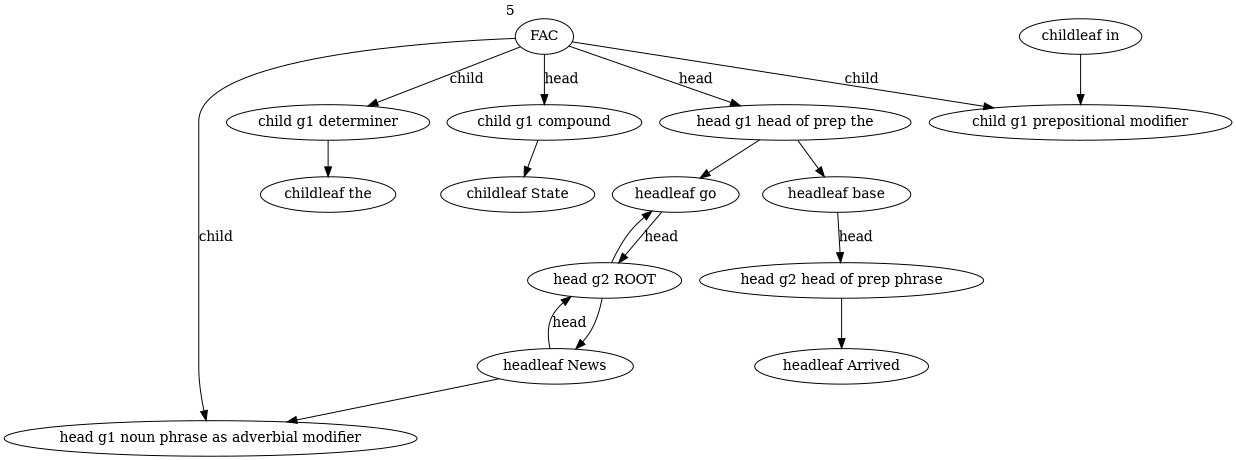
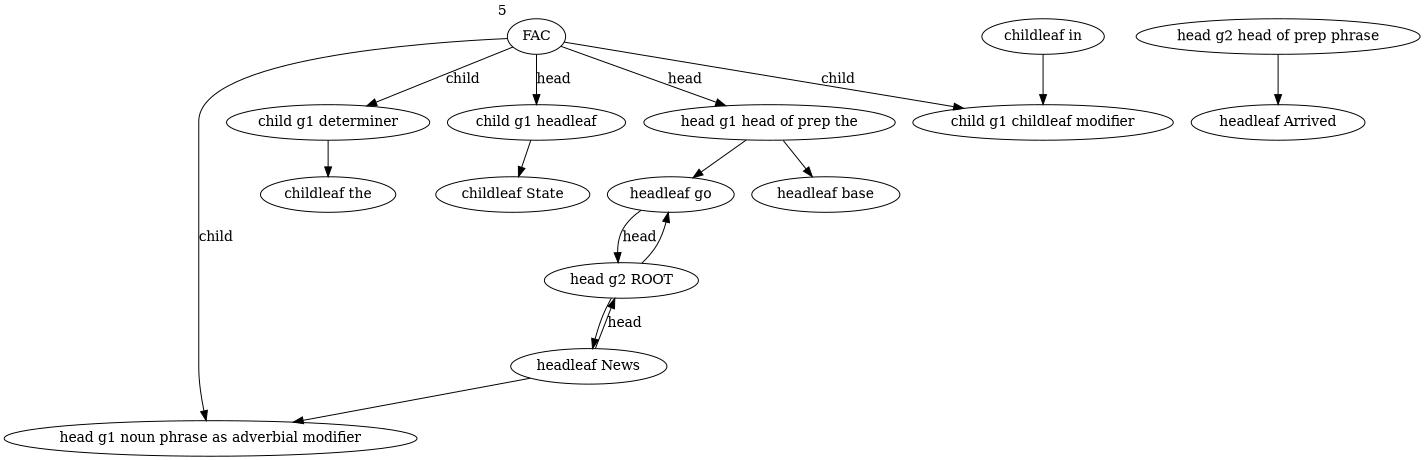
node "child g1 compound": label "child g1 compound" -> "child g1 headleaf"
node "child g1 prepositional modifier": label "child g1 prepositional modifier" -> "child g1 childleaf modifier"
edge "headleaf base" -> "head g2 head of prep phrase": removed, label "head"
